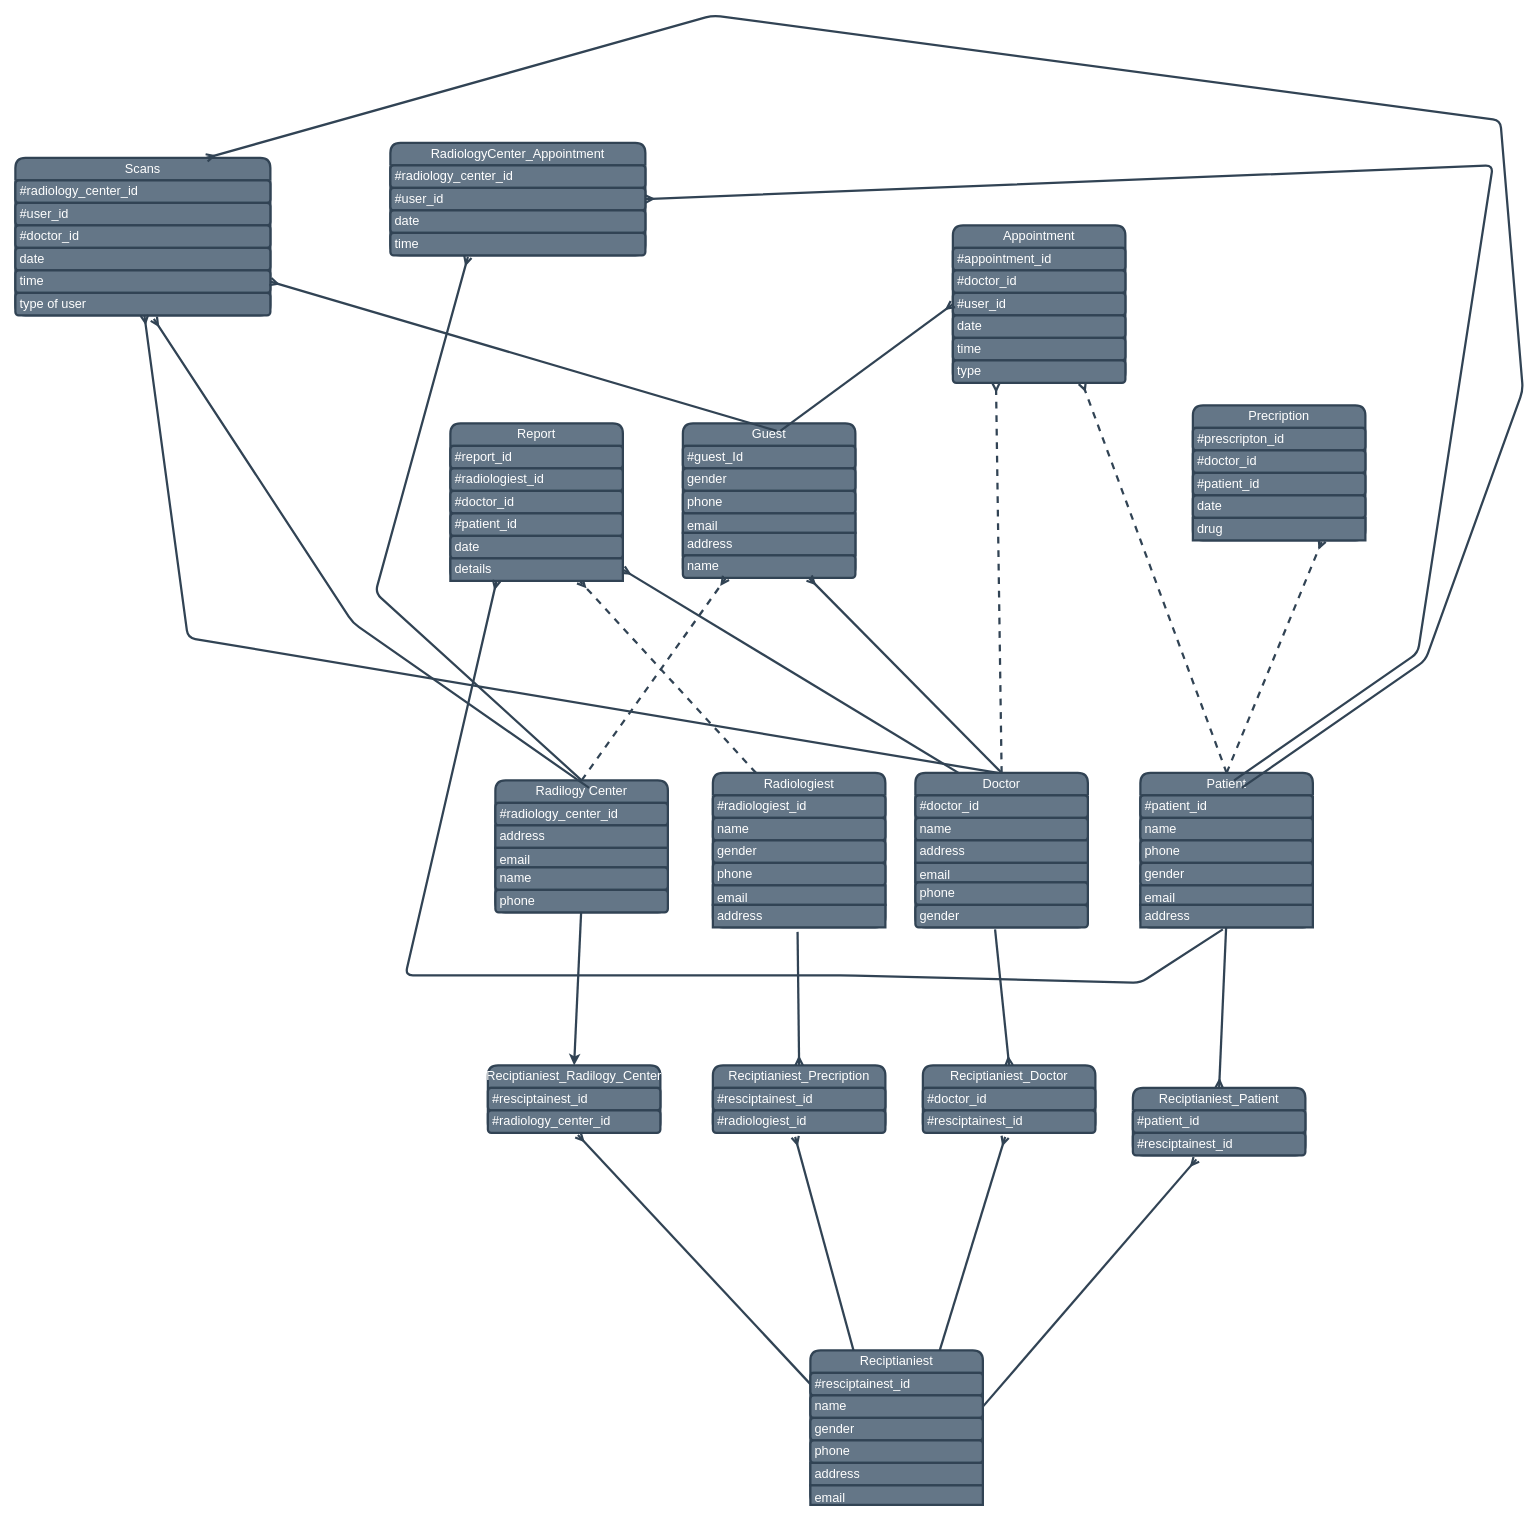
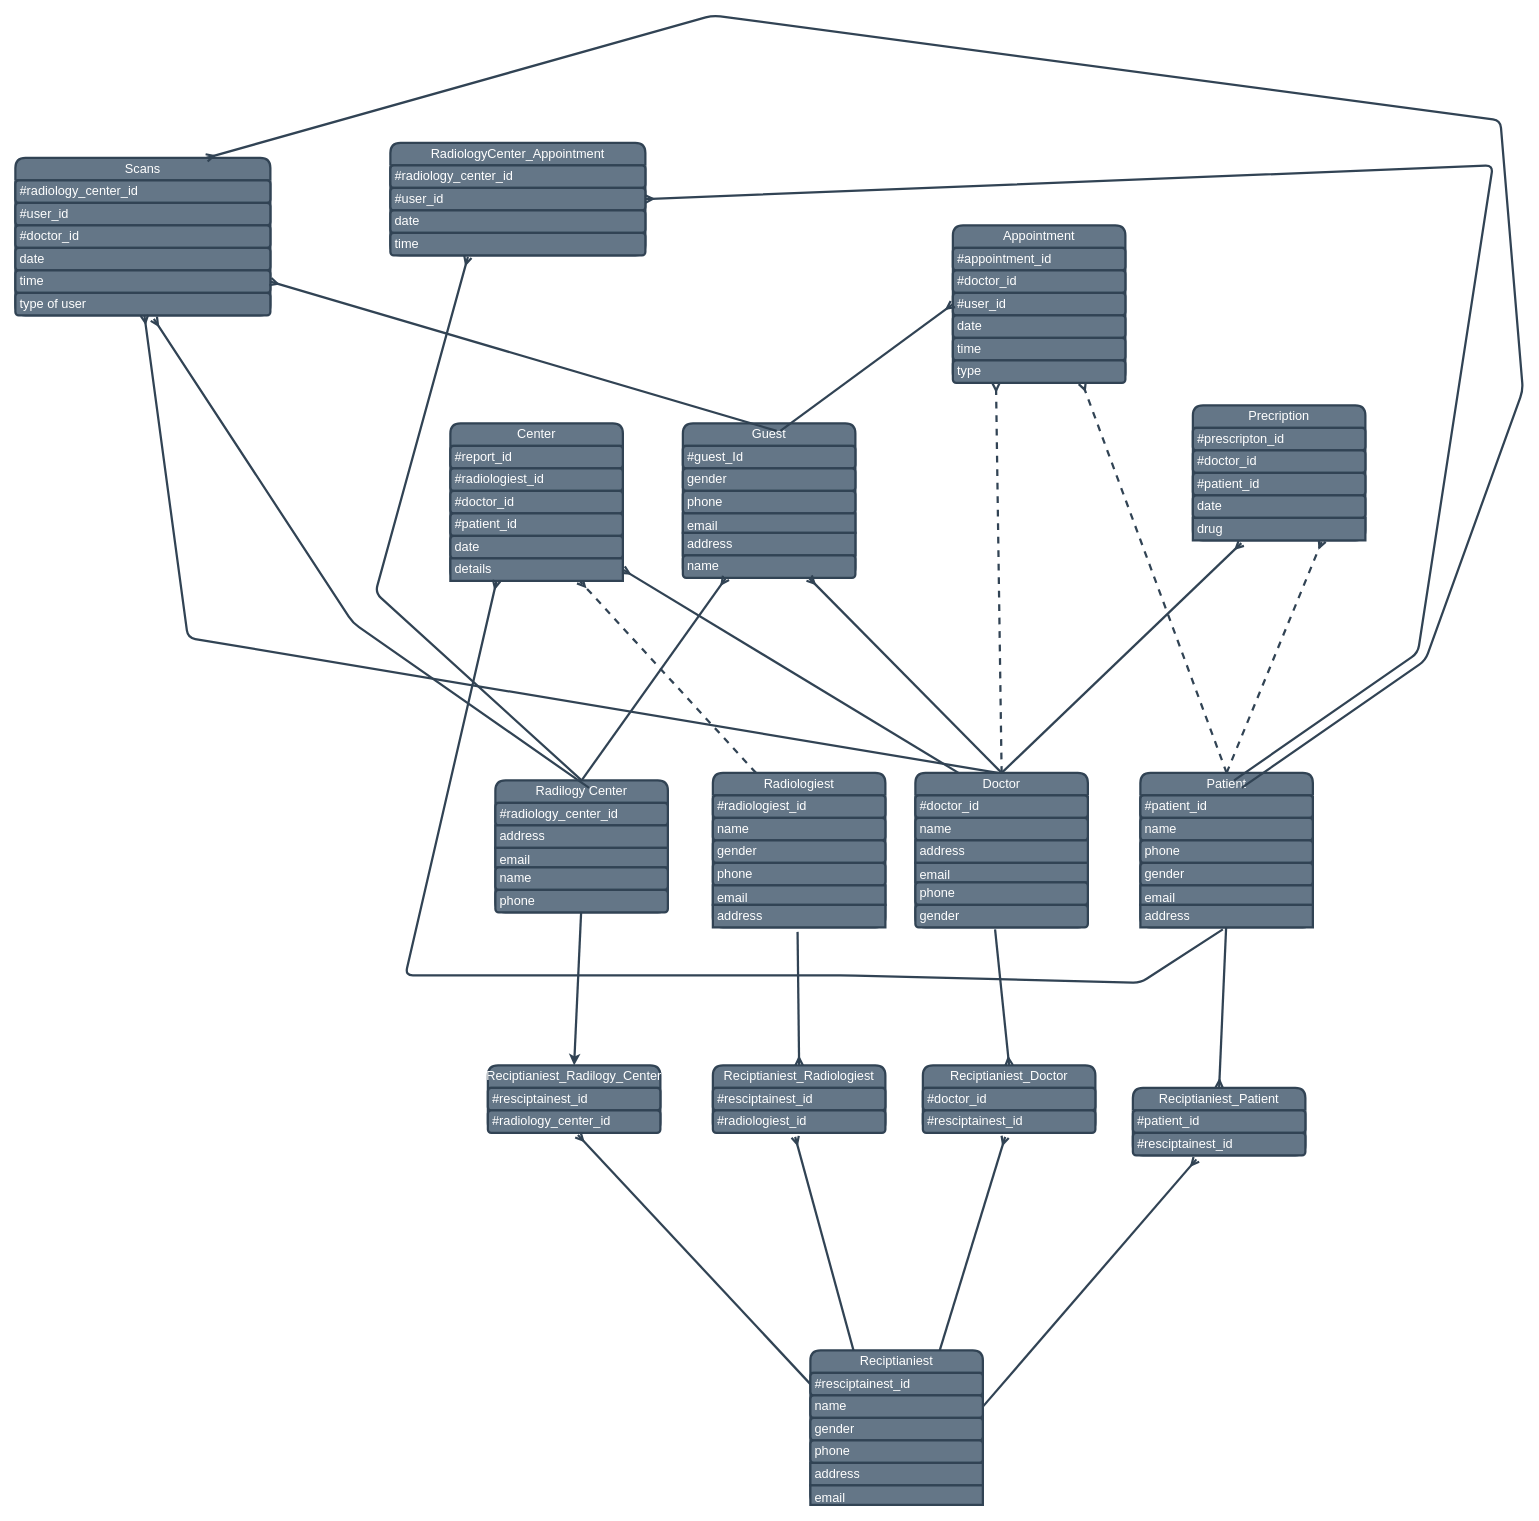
node "Report": label "Report" -> "Center"
edge "Doctor" -> "drug": added
edge "Radilogy Center" -> "Guest": style dashed -> solid
node "Reciptianiest_Precription": label "Reciptianiest_Precription" -> "Reciptianiest_Radiologiest"
